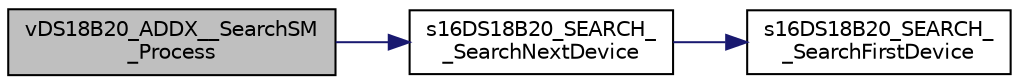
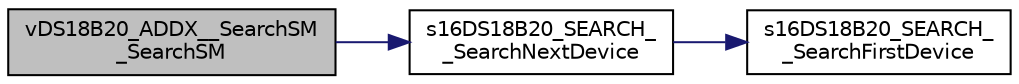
node "vDS18B20_ADDX__SearchSM _Process": label "vDS18B20_ADDX__SearchSM _Process" -> "vDS18B20_ADDX__SearchSM _SearchSM"
